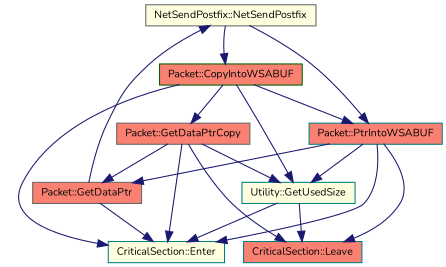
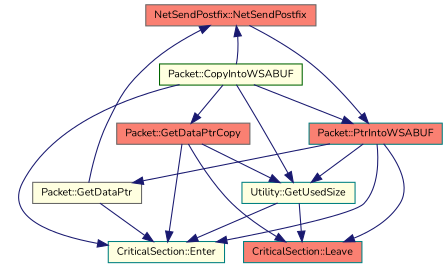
node "NetSendPostfix::NetSendPostfix": fillcolor lightyellow -> salmon
edge "NetSendPostfix::NetSendPostfix" -> "Packet::CopyIntoWSABUF": reversed
node "Packet::CopyIntoWSABUF": fillcolor salmon -> lightyellow
edge "Packet::GetDataPtrCopy" -> "Packet::GetDataPtr": removed
node "Packet::GetDataPtr": fillcolor salmon -> lightyellow
